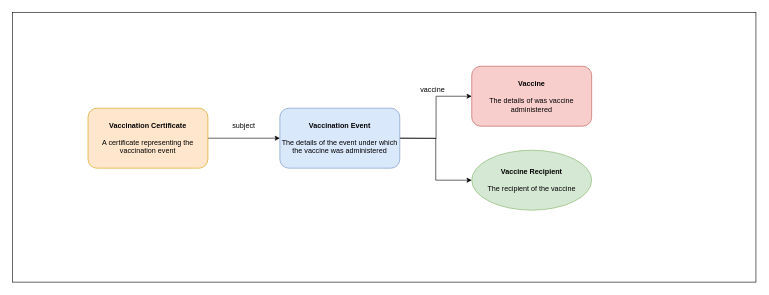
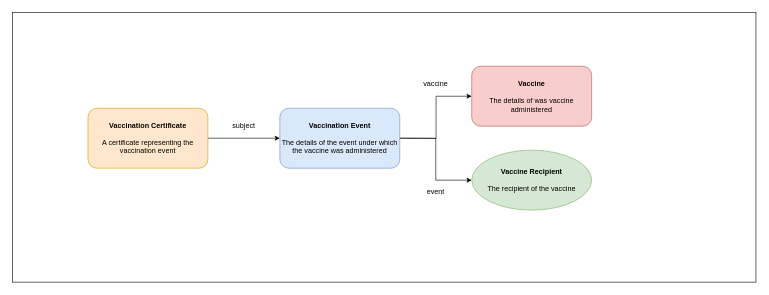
node "vaccine": moved (433, 90) -> (436, 84)
node "event": added
